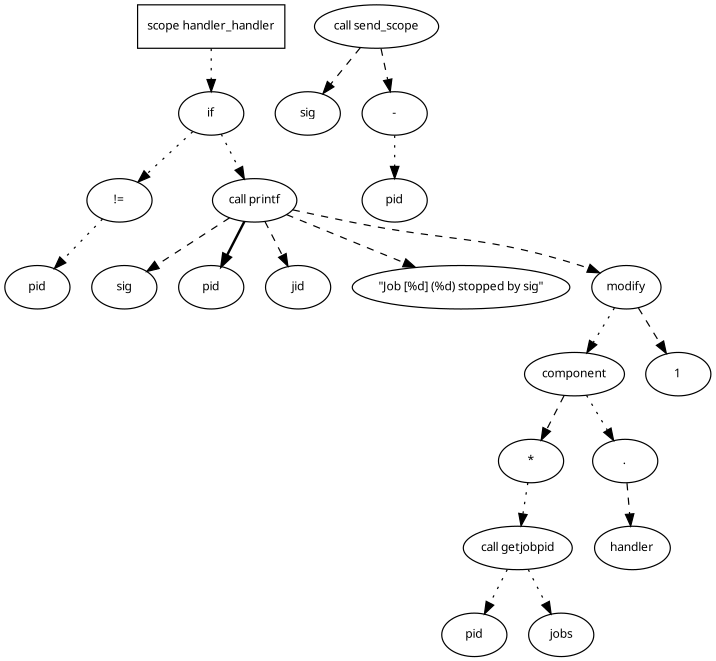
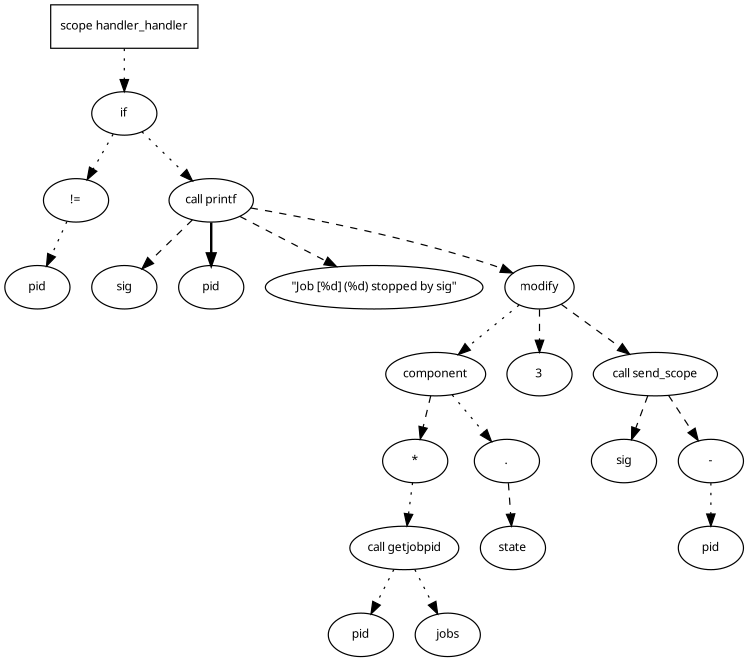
node "jid": removed
edge "modify" -> "call send_scope": added
node "1": label "1" -> "3"
node "handler": label "handler" -> "state"
